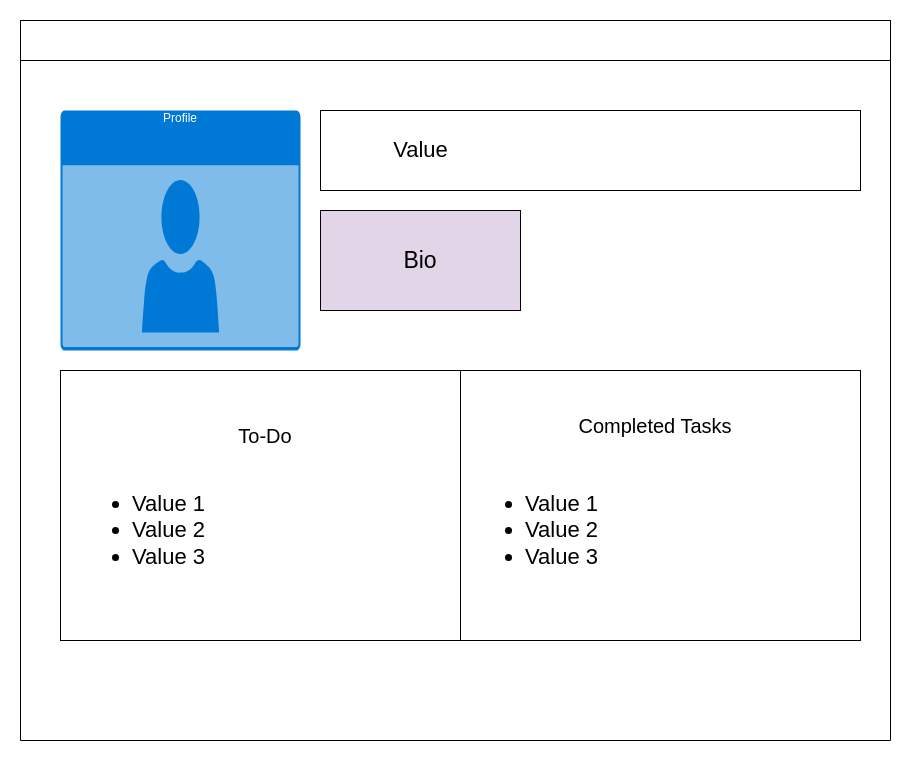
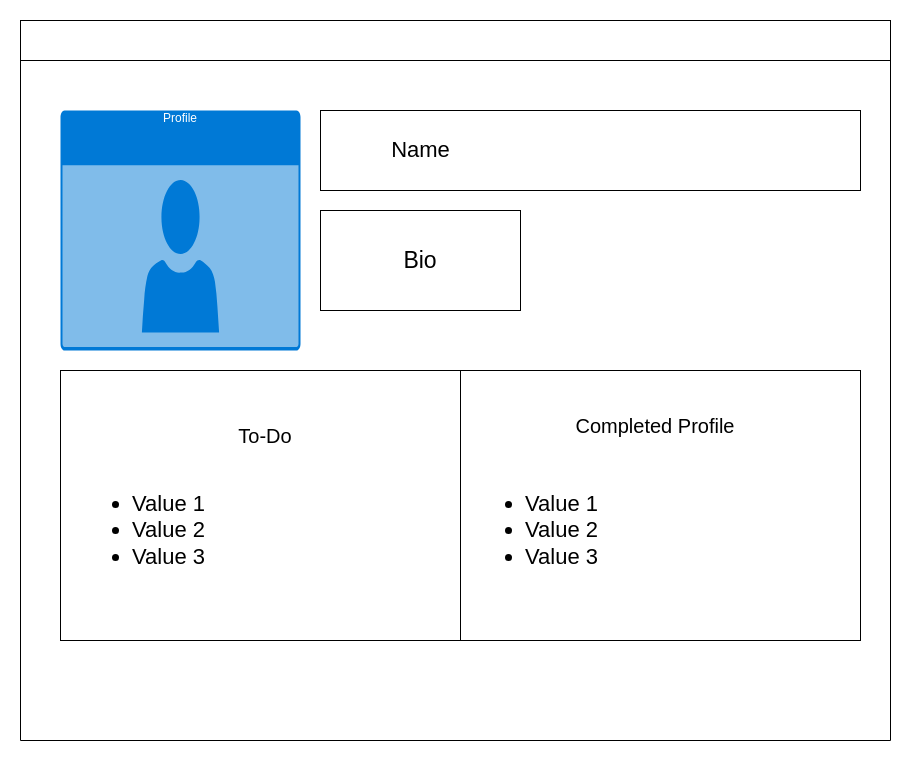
node "Value": label "Value" -> "Name"
node "Bio": fillcolor #e1d5e7 -> #ffffff
node "Completed Tasks": label "Completed Tasks" -> "Completed Profile"
